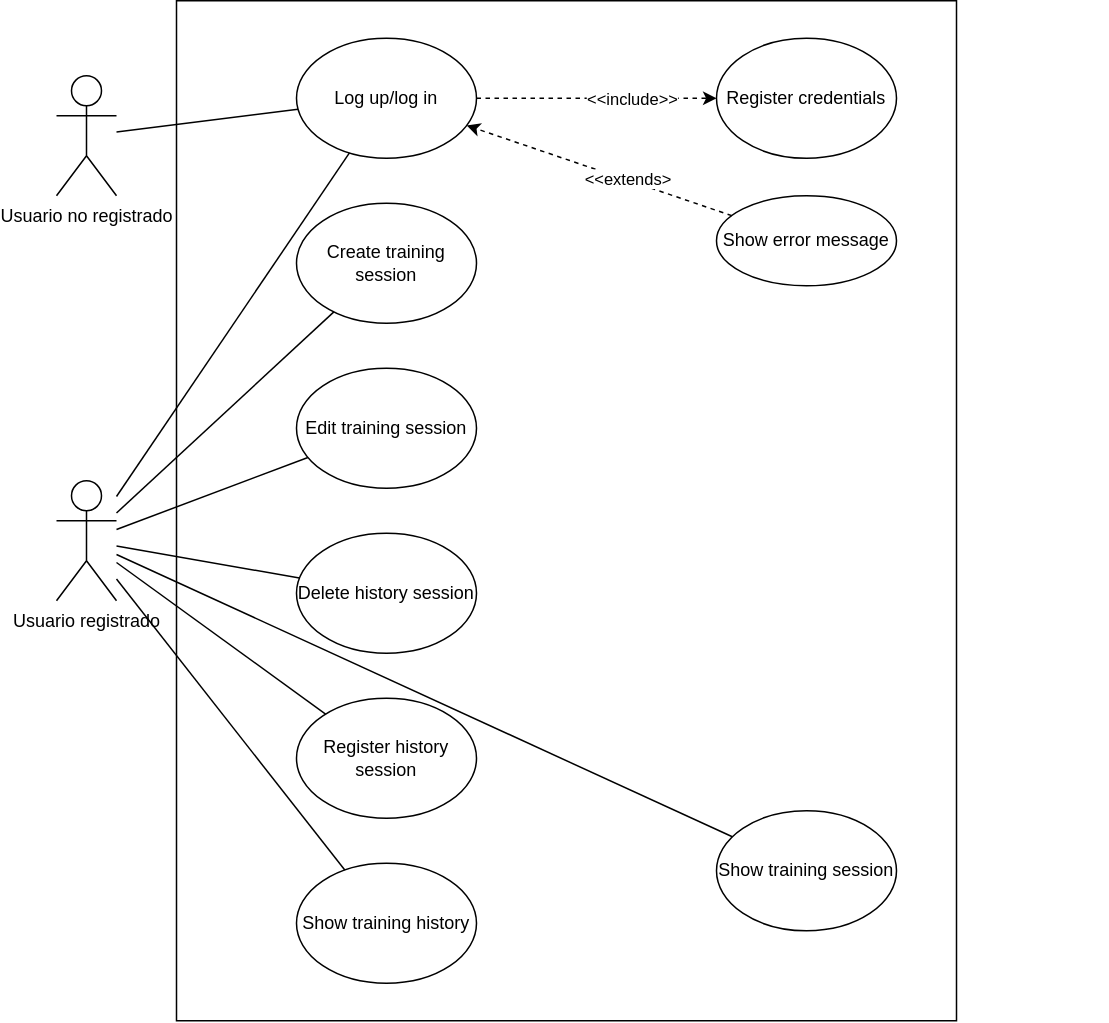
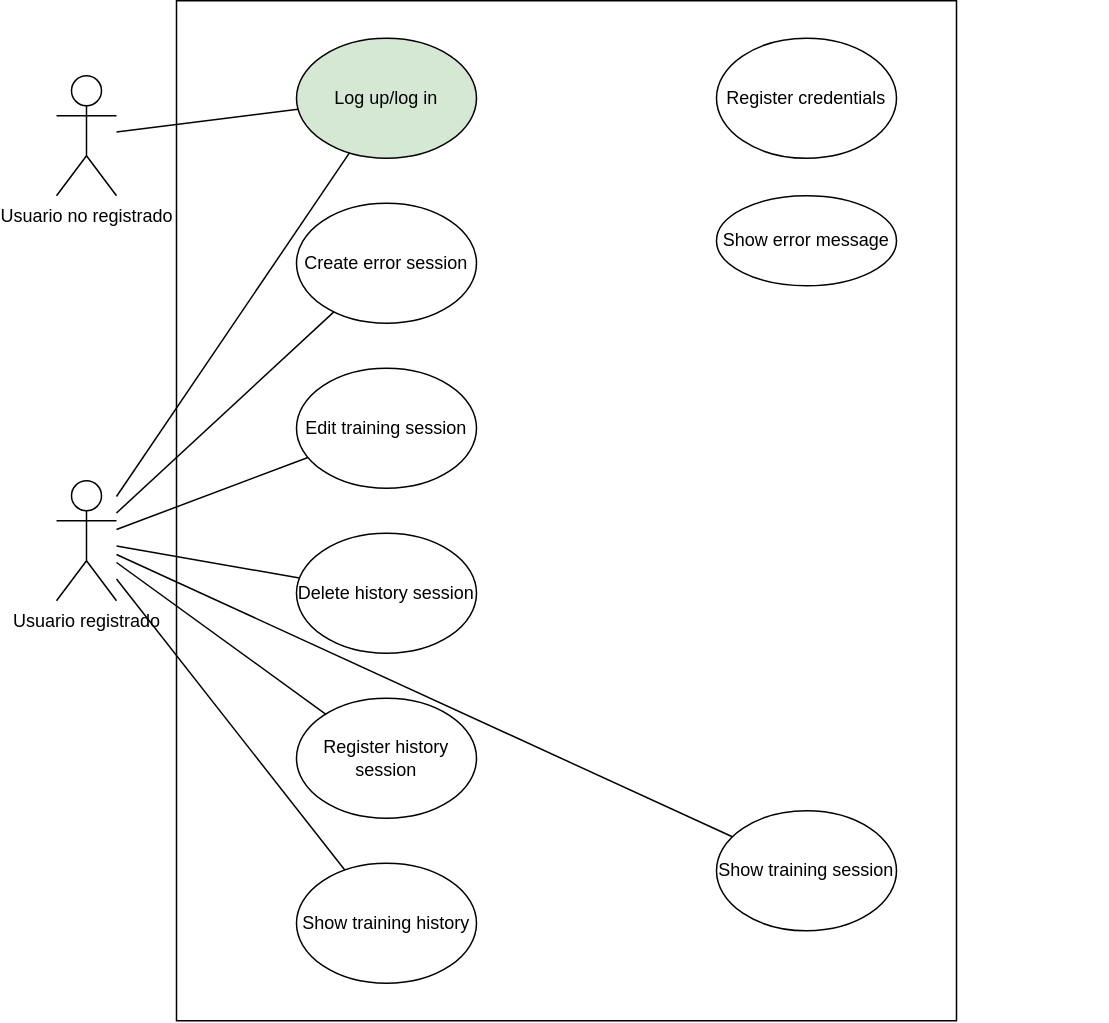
node "Log up/log in": fillcolor #ffffff -> #d5e8d4
edge "Log up/log in" -> "Register credentials": removed, label "<<include>>"
edge "Show error message" -> "Log up/log in": removed, label "<<extends>"
node "Create training session": label "Create training session" -> "Create error session"
